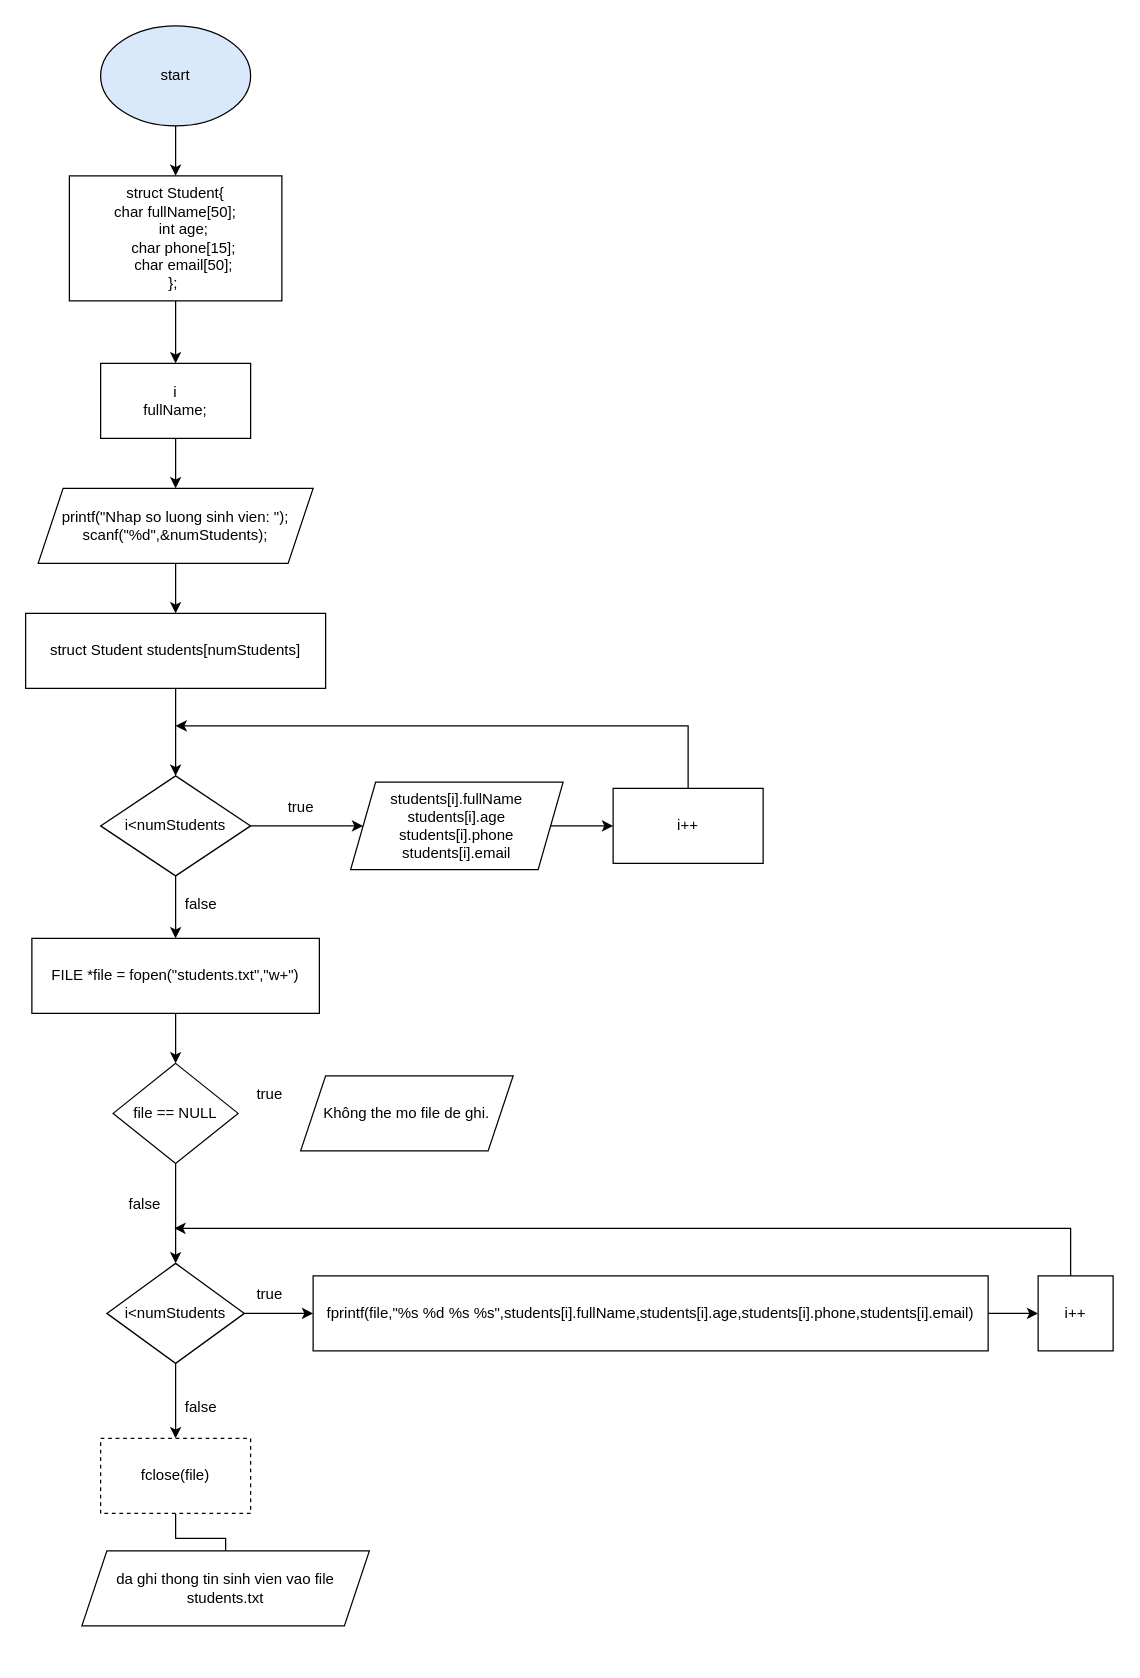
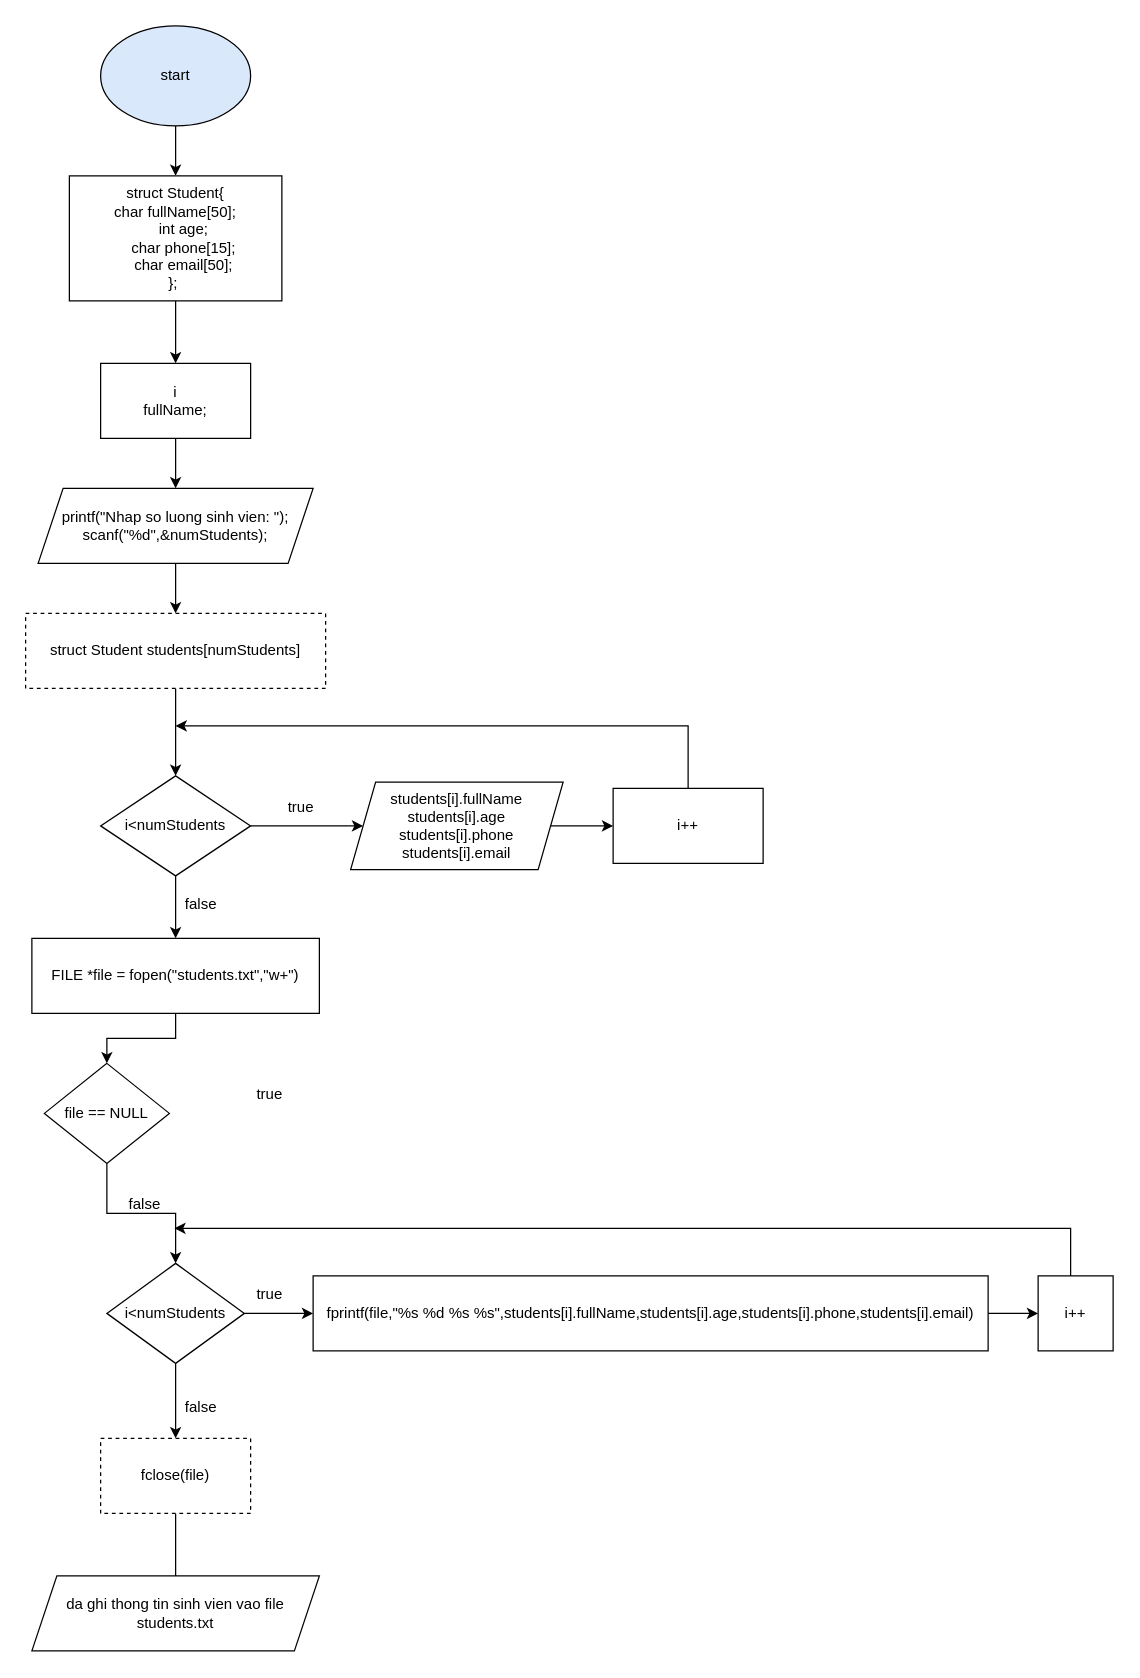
node "struct Student students[numStudents]": style solid -> dashed
node "file == NULL": moved (176, 1113) -> (107, 1113)
node "Không the mo file de ghi.": removed
node "da ghi thong tin sinh vien vao file students.txt": moved (226, 1588) -> (176, 1613)
